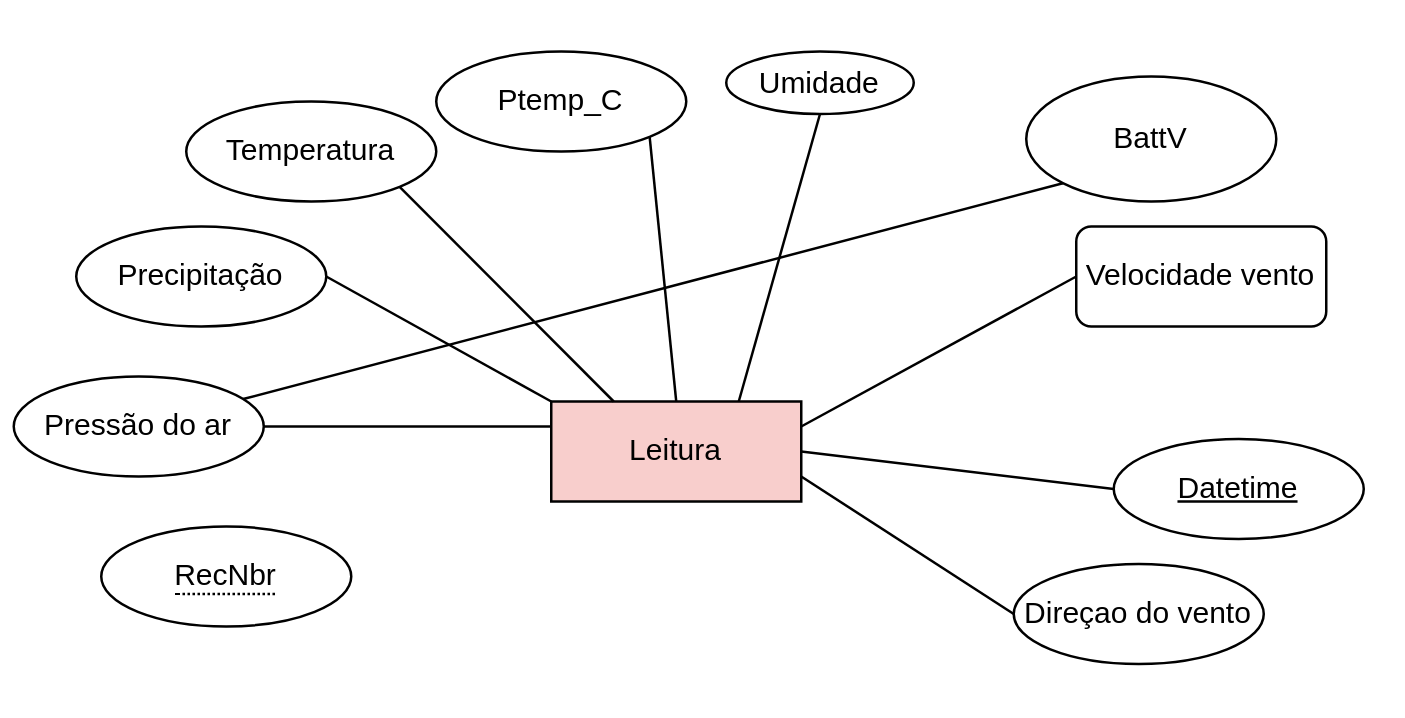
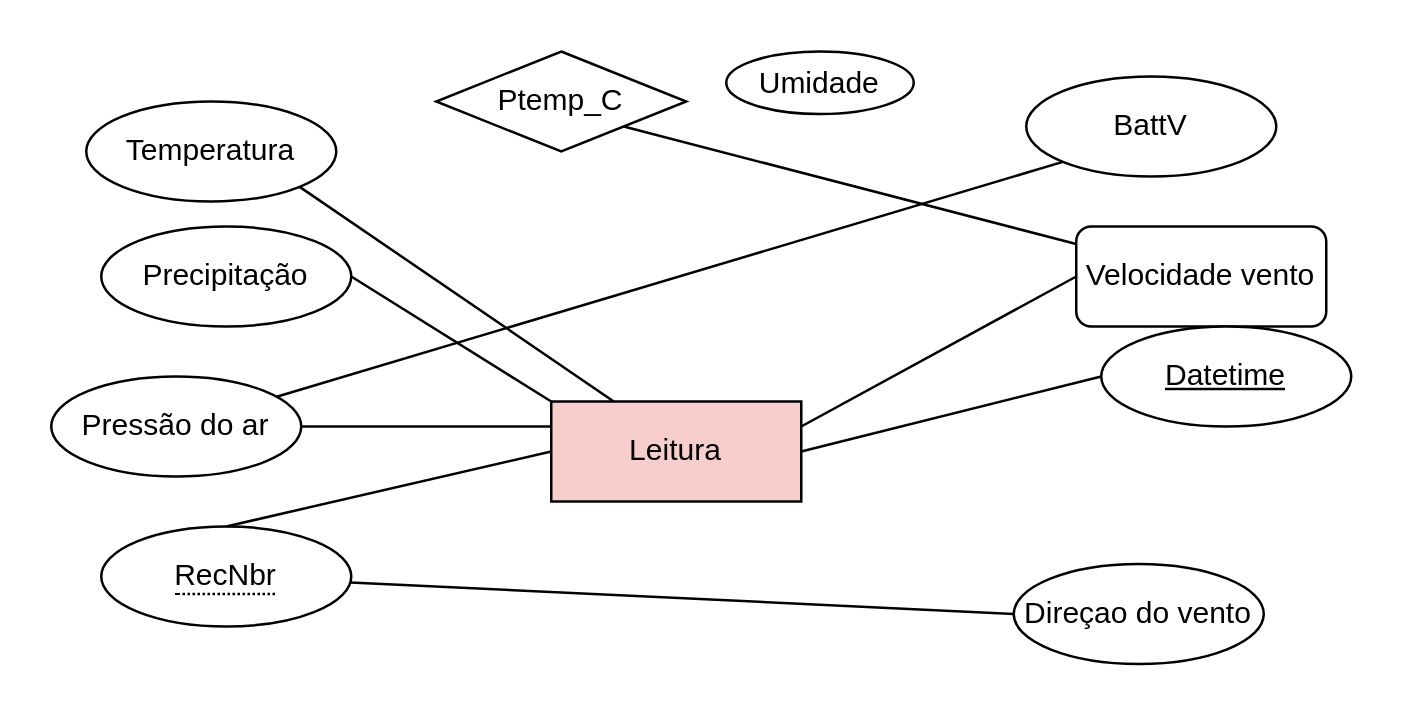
node "Ptemp_C": shape ellipse -> diamond
node "BattV": size 250x125 -> 250x100
node "Temperatura": moved (311, 151) -> (211, 151)
edge "Ptemp_C" -- "Leitura": now "Ptemp_C" -- "Velocidade vento"
node "Precipitação": moved (201, 276) -> (226, 276)
edge "Umidade" -- "Leitura": removed
node "Pressão do ar": moved (139, 426) -> (176, 426)
edge "Leitura" -- "RecNbr": added
node "Datetime": moved (1239, 489) -> (1226, 376)
edge "Leitura" -- "Direçao do vento": now "RecNbr" -- "Direçao do vento"
